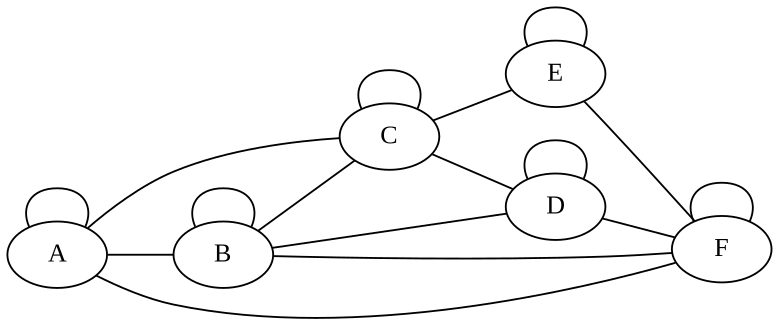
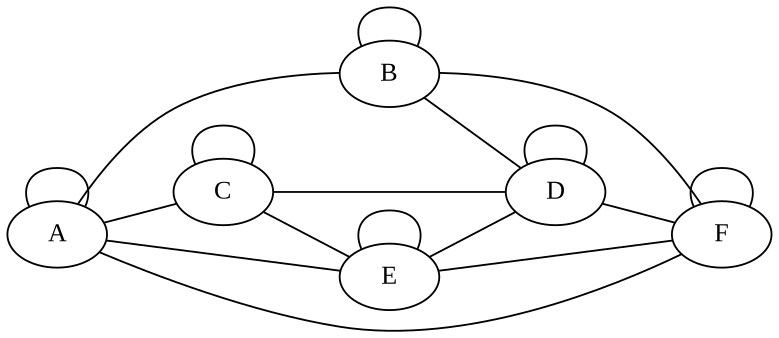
edge "C" -- "B": removed
edge "D" -- "E": added
edge "A" -- "E": added
